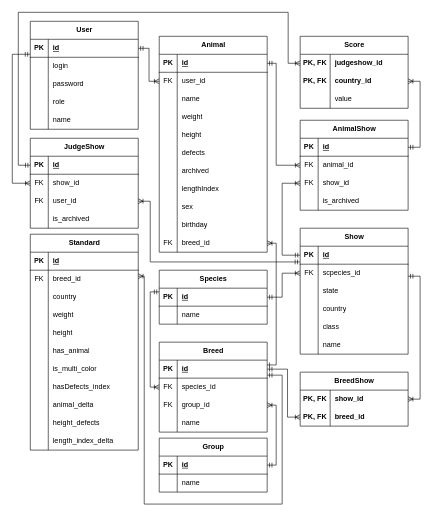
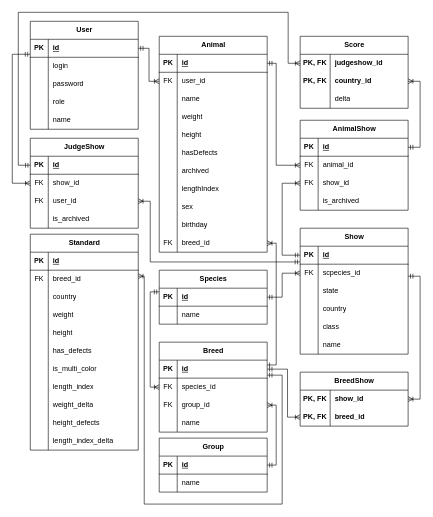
node "value": label "value" -> "delta"
node "defects": label "defects" -> "hasDefects"
node "has_animal": label "has_animal" -> "has_defects"
node "hasDefects_index": label "hasDefects_index" -> "length_index"
node "animal_delta": label "animal_delta" -> "weight_delta"
